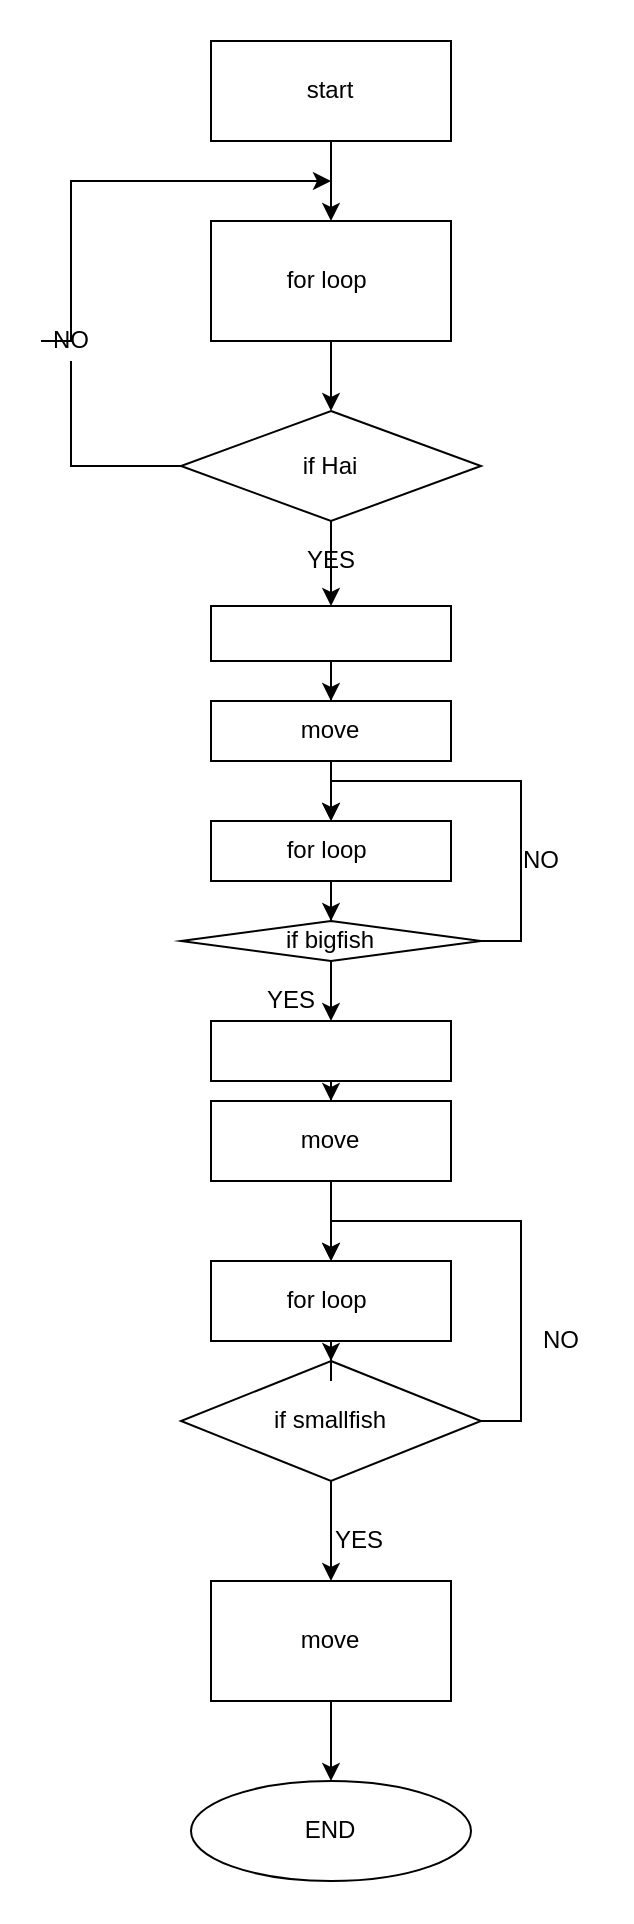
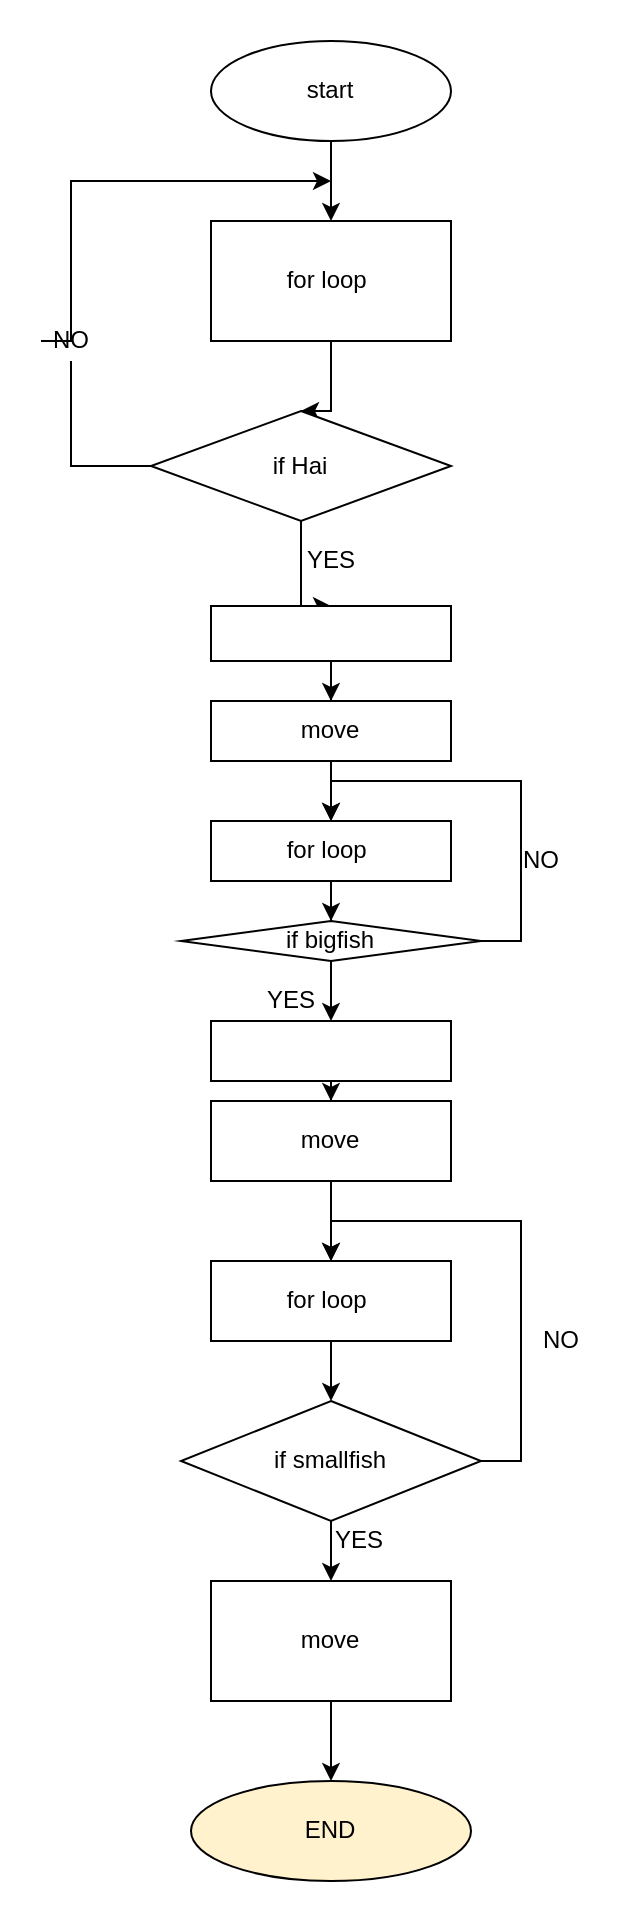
node "start": shape rectangle -> ellipse
node "if Hai": moved (331, 466) -> (301, 466)
node "if smallfish": moved (331, 1421) -> (331, 1461)
node "END": fillcolor #ffffff -> #fff2cc
